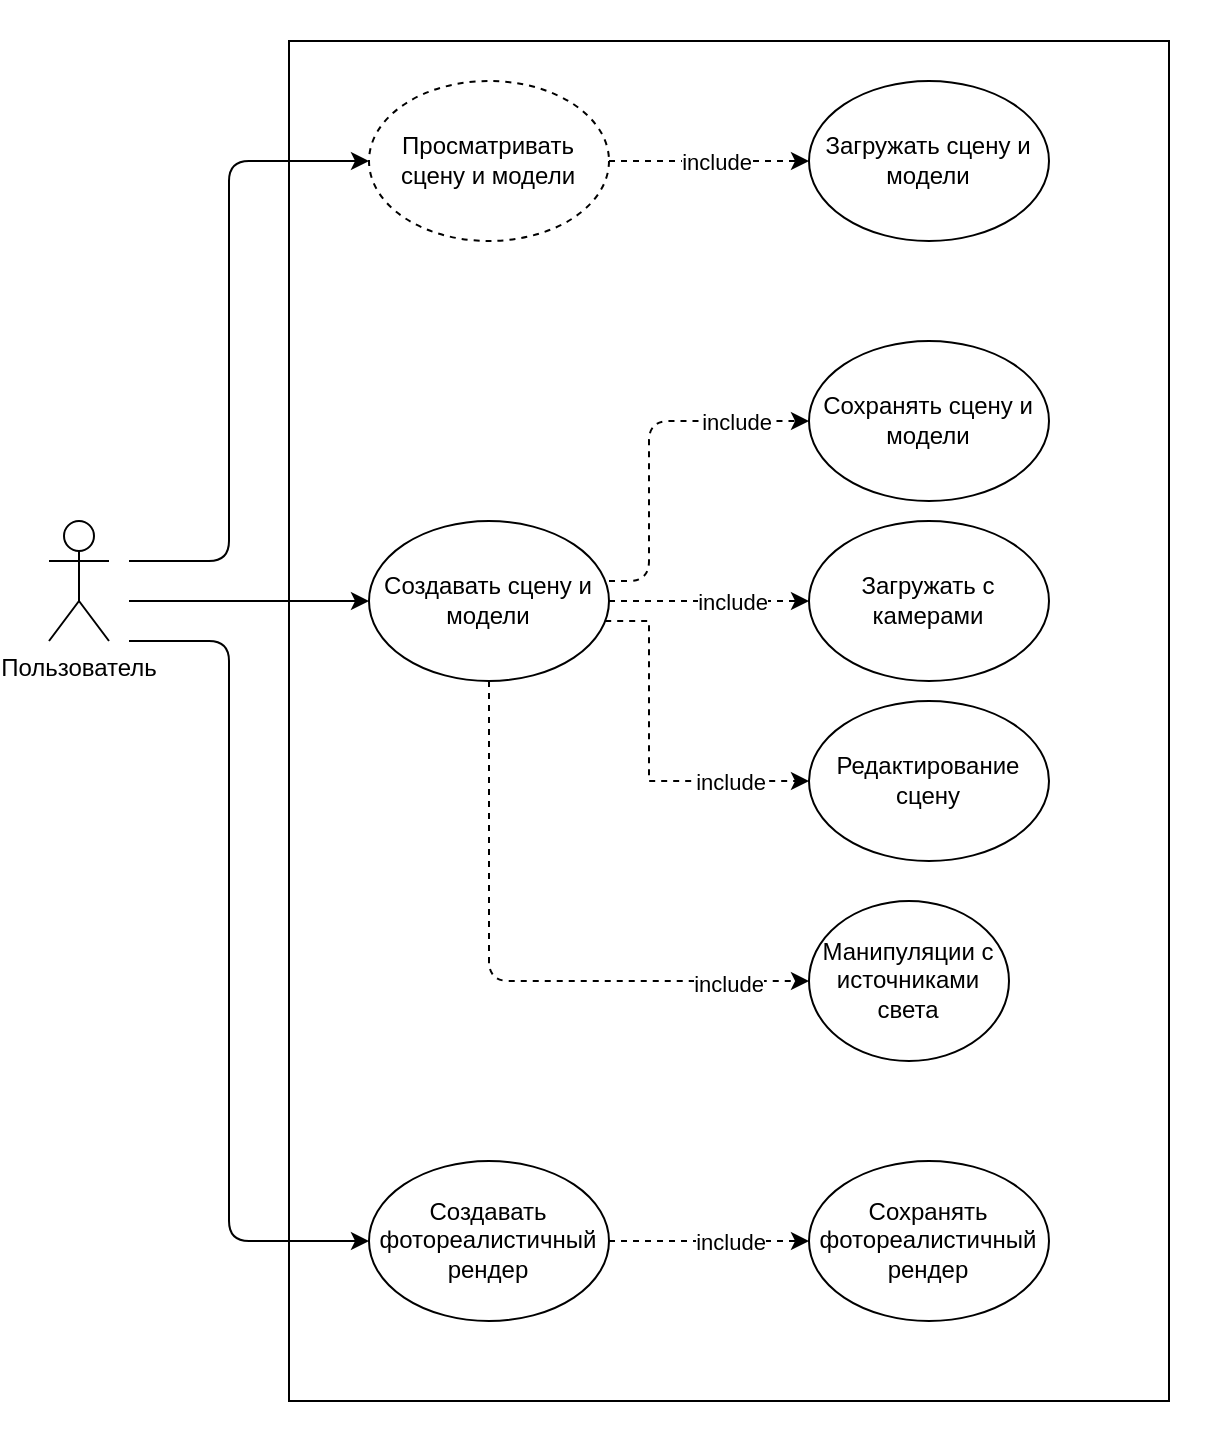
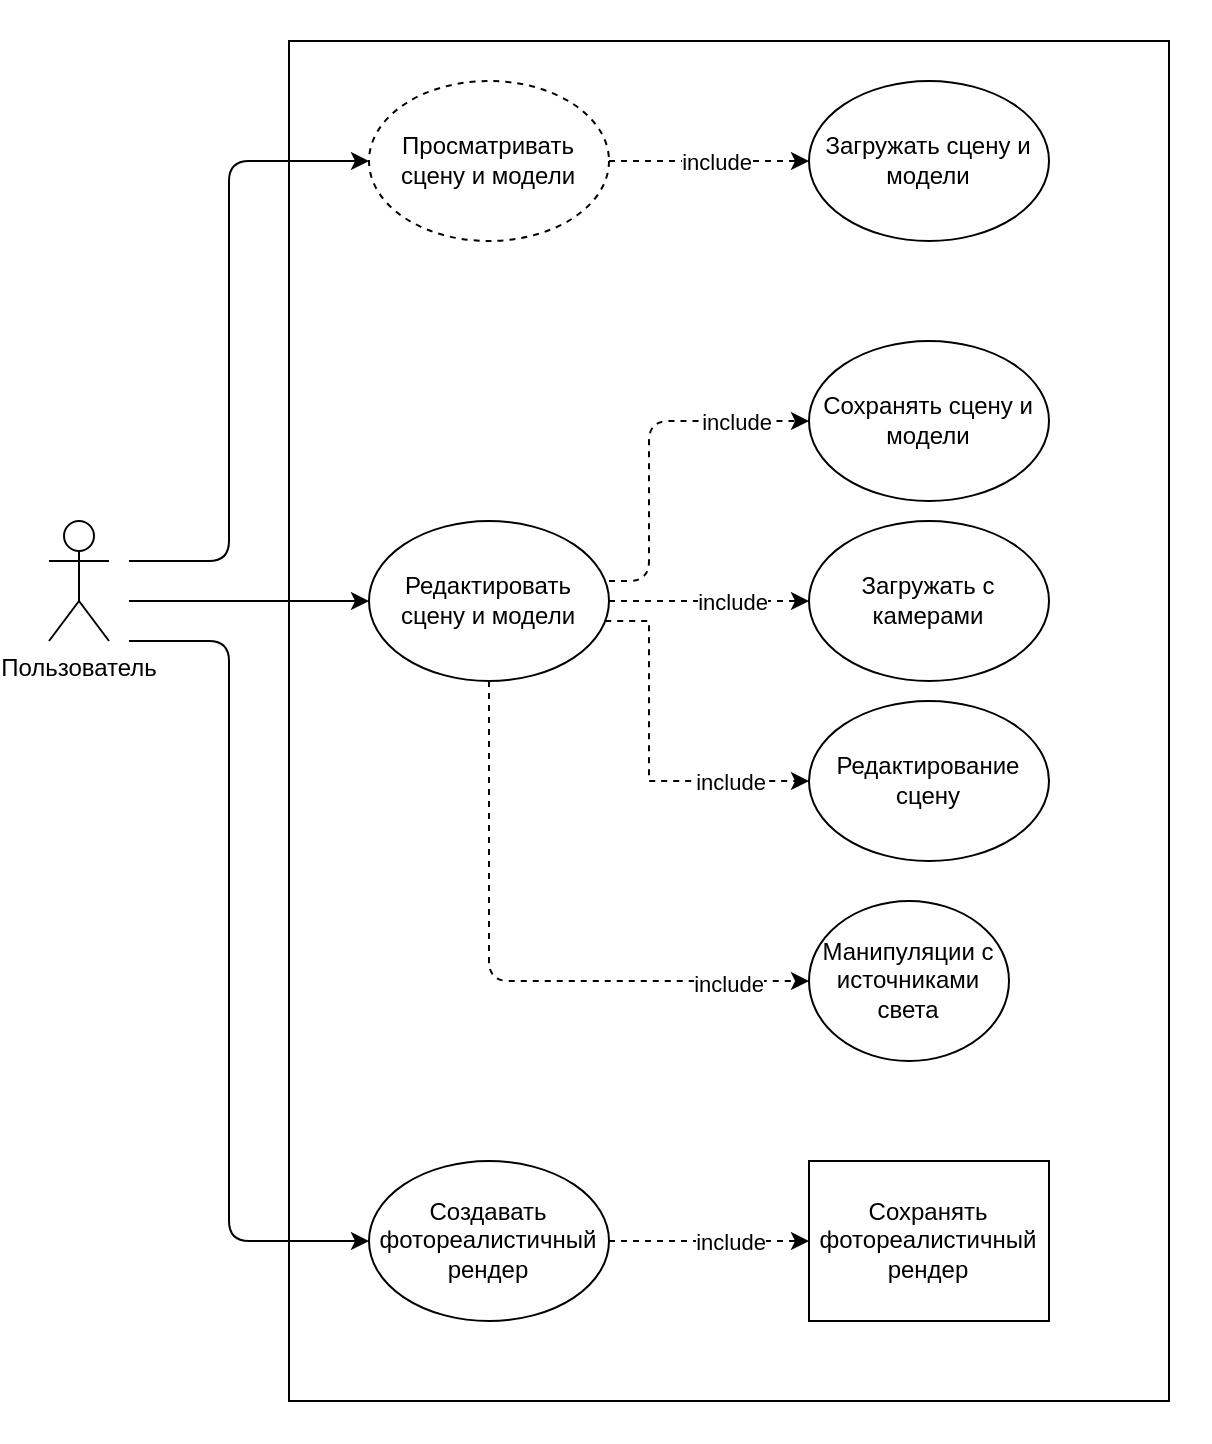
node "Создавать сцену и модели": label "Создавать сцену и модели" -> "Редактировать сцену и модели"
node "Сохранять фотореалистичный рендер": shape ellipse -> rectangle
